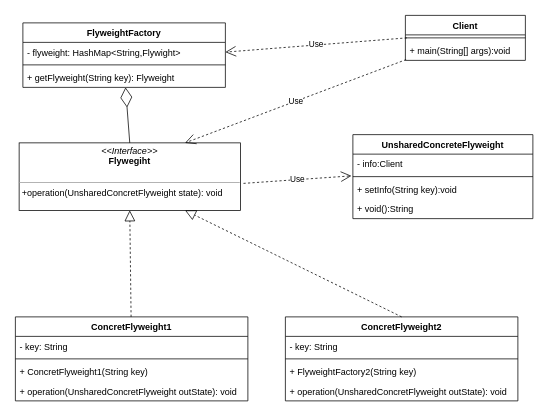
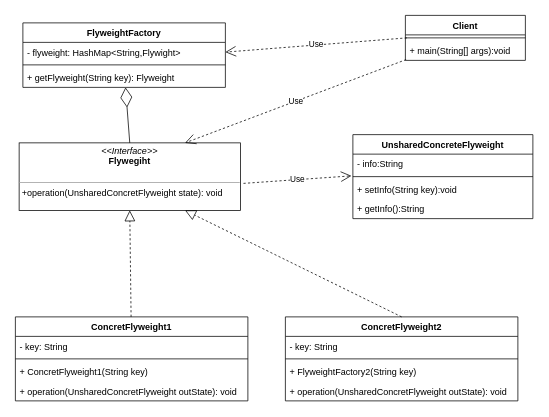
node "- info:Client": label "- info:Client" -> "- info:String"
node "+ void():String": label "+ void():String" -> "+ getInfo():String"
